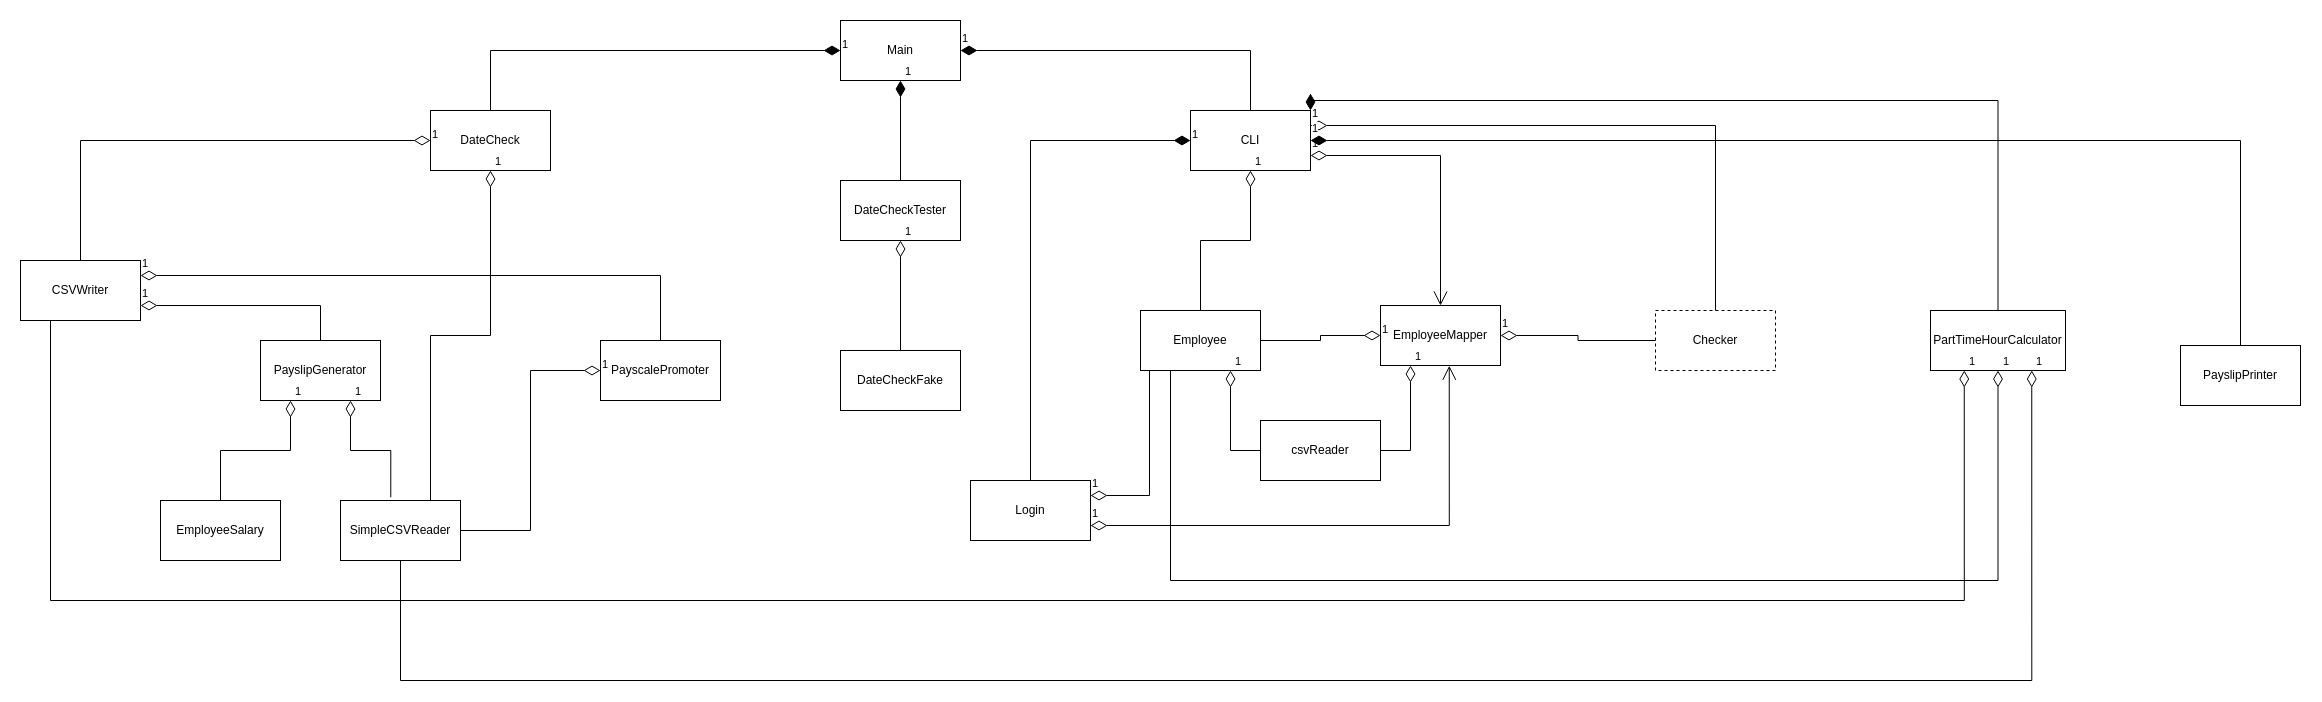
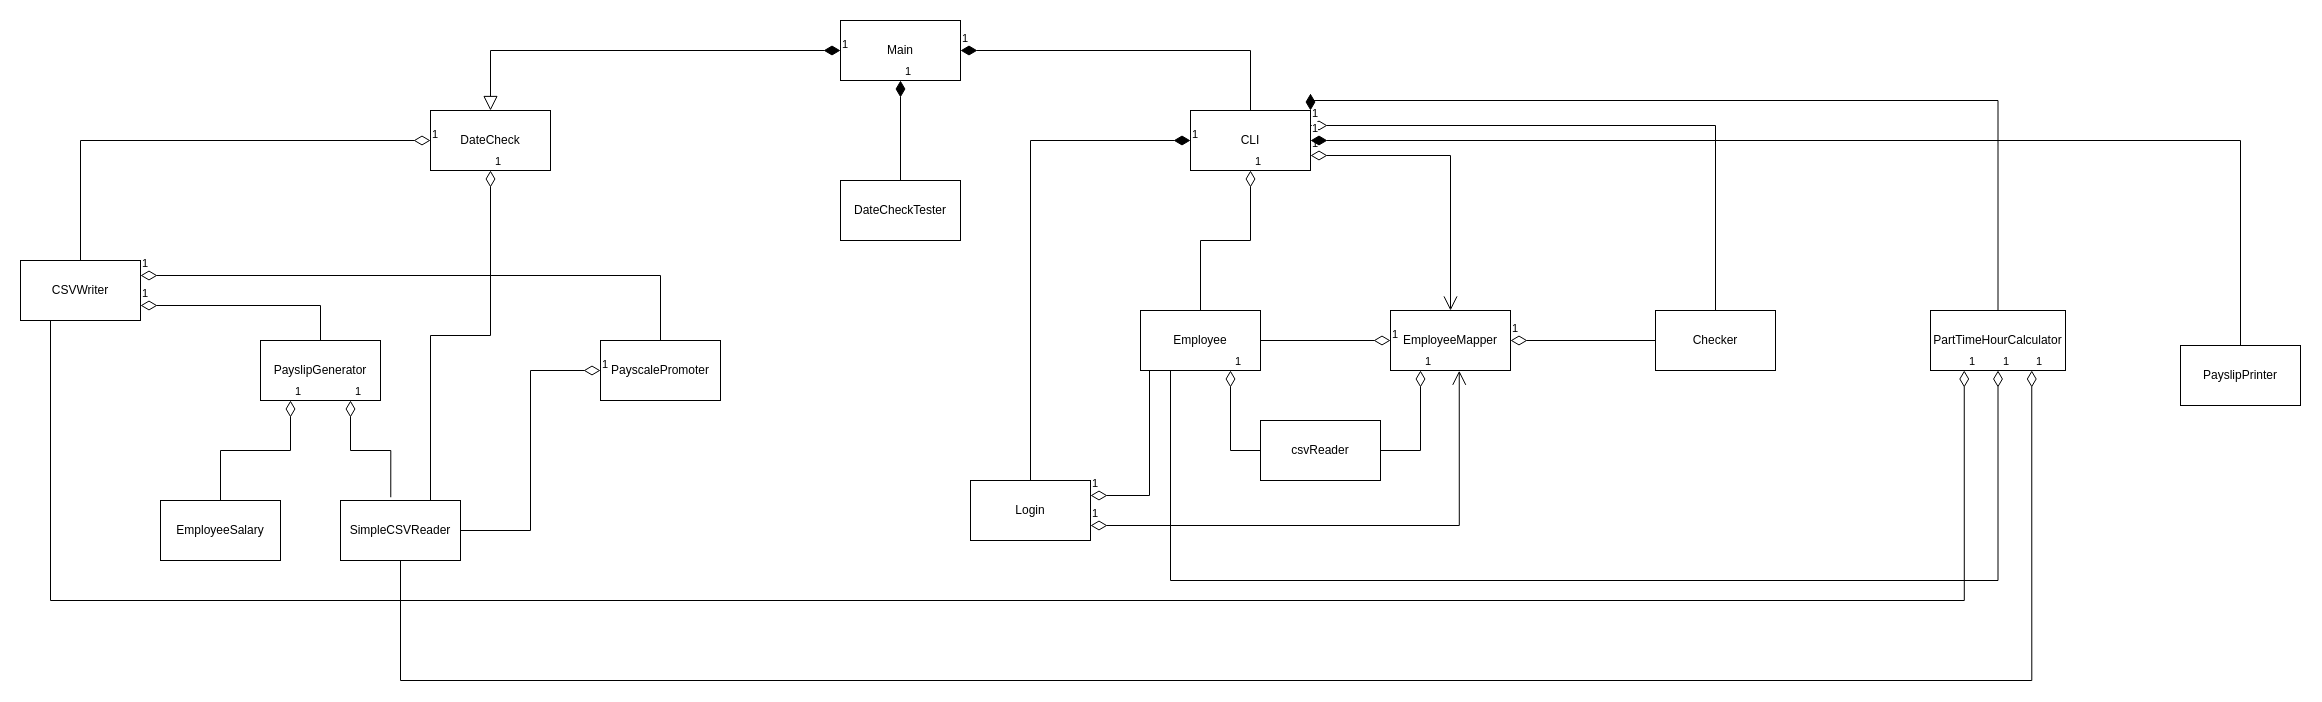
edge "DateCheck" -> "Main": arrowhead none -> block
edge "DateCheckFake" -> "DateCheckTester": removed, label "1"
node "EmployeeMapper": moved (1441, 336) -> (1451, 341)
node "Checker": style dashed -> solid
node "DateCheckFake": removed
